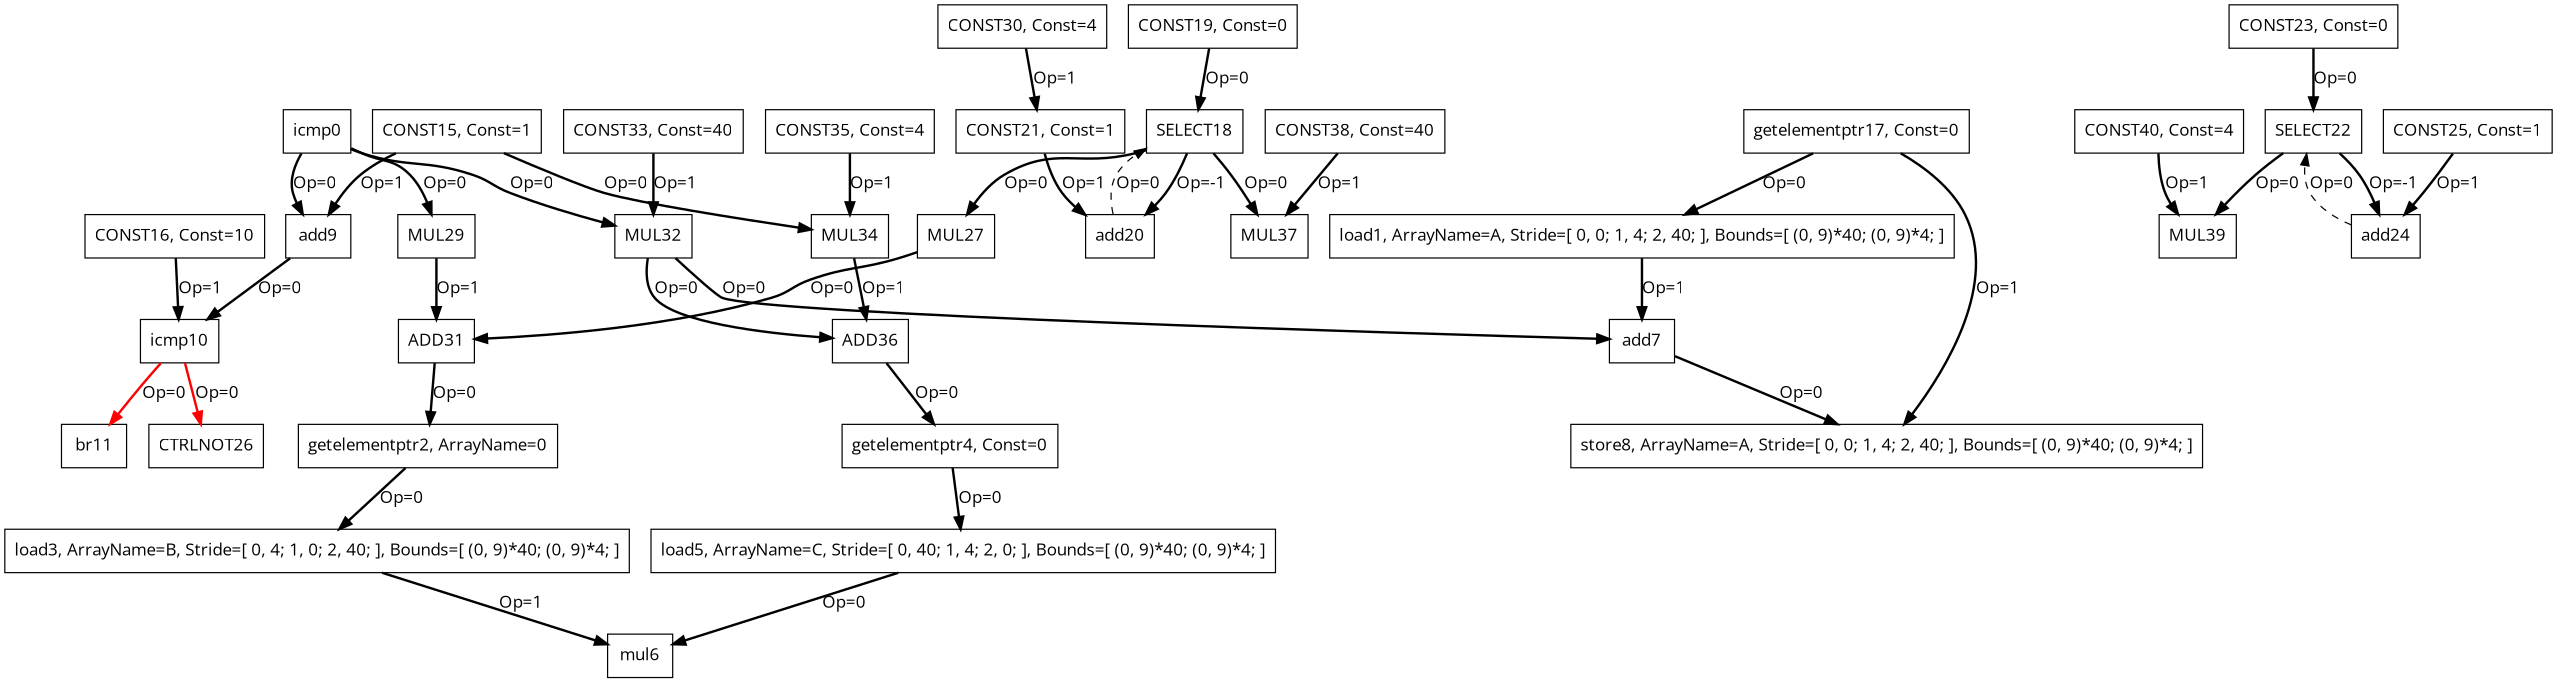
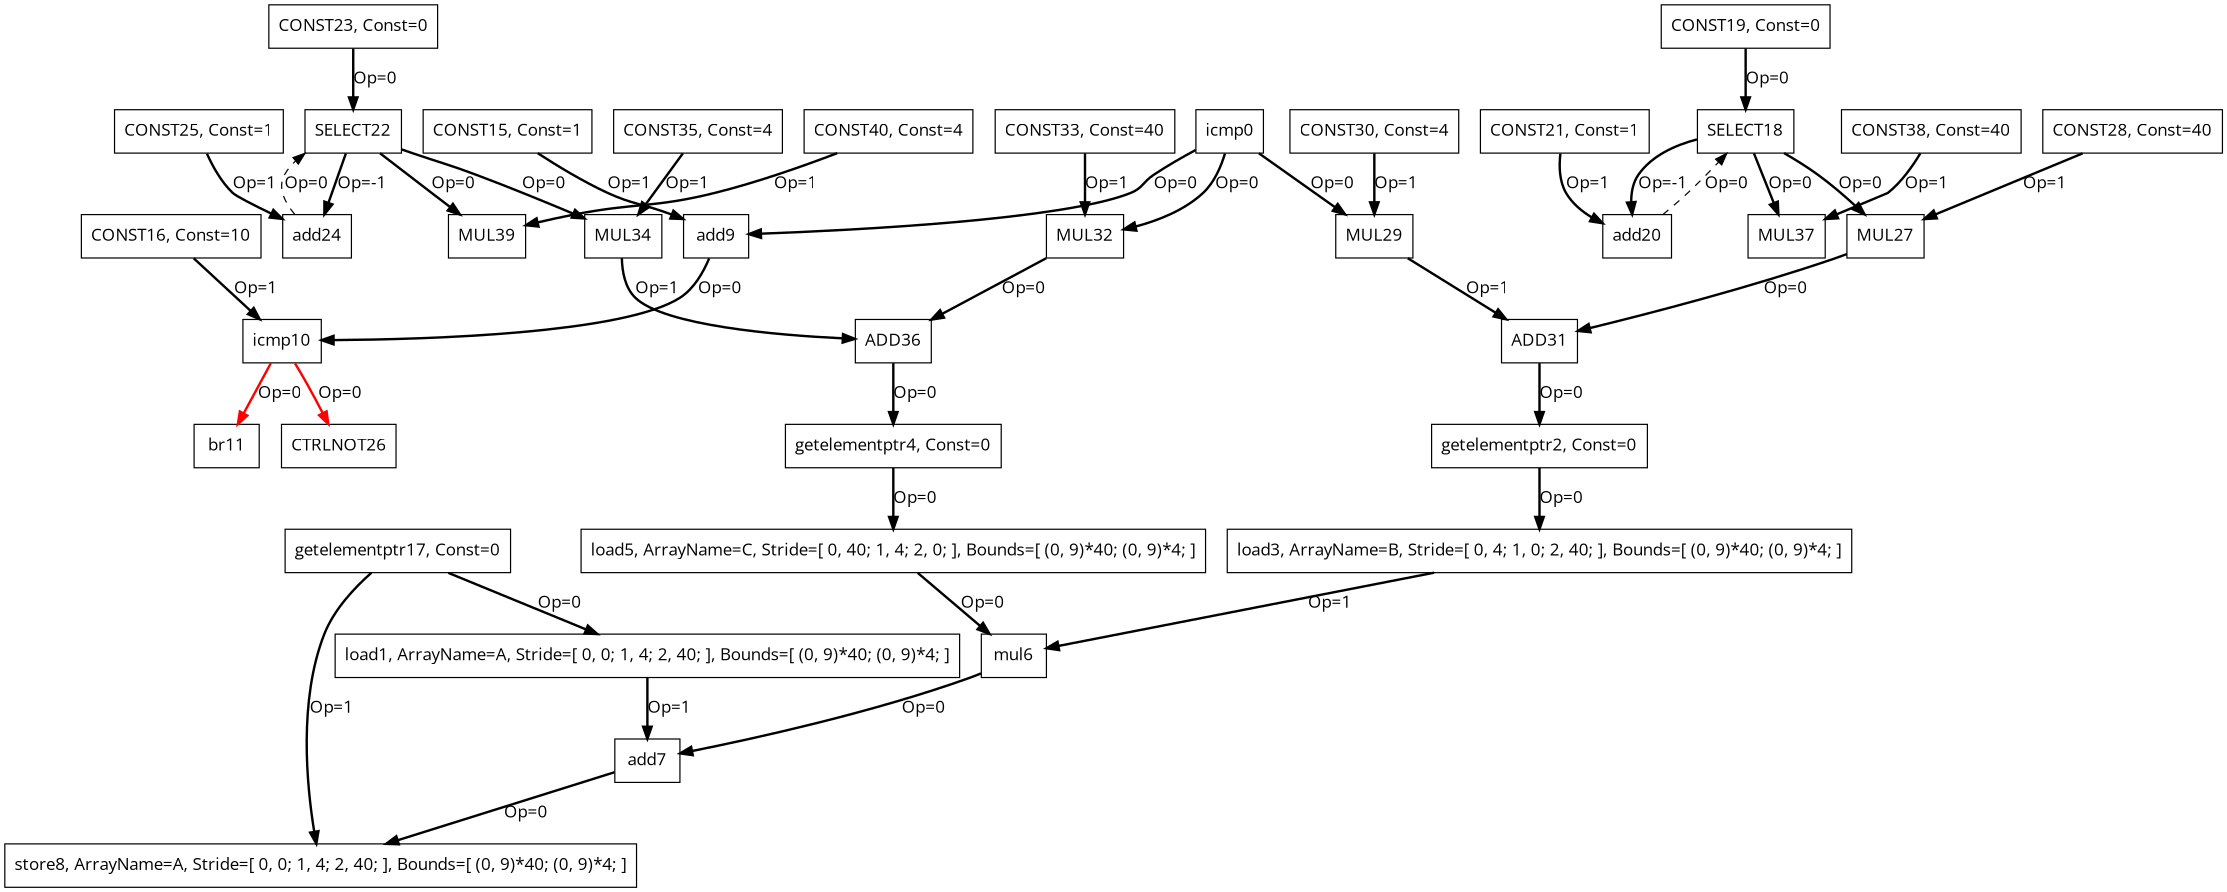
edge "CONST30, Const=4" -> "CONST21, Const=1": now "CONST30, Const=4" -> "MUL29"
node "CONST28, Const=40": added
edge "CONST15, Const=1" -> "MUL34": now "SELECT22" -> "MUL34"
edge "MUL32" -> "add7": now "mul6" -> "add7"
node "getelementptr2, ArrayName=0": label "getelementptr2, ArrayName=0" -> "getelementptr2, Const=0"
